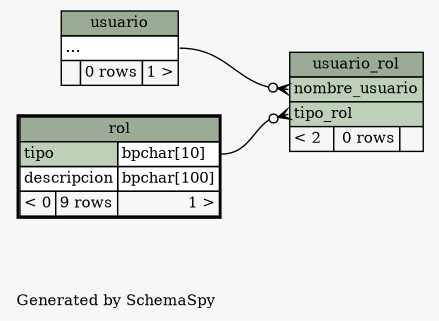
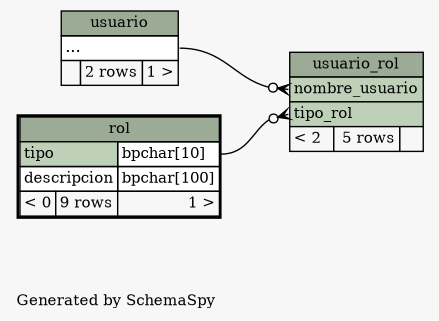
node "usuario": text "0 rows" -> "2 rows"
node "usuario_rol": text "0 rows" -> "5 rows"
